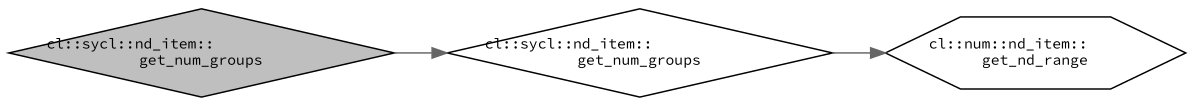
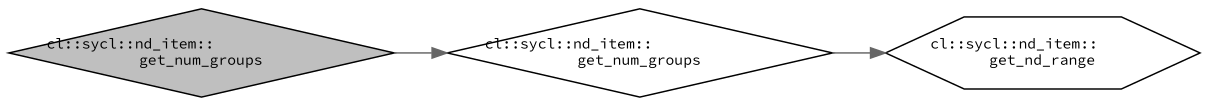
node "cl::num::nd_item:: get_nd_range": label "cl::num::nd_item:: get_nd_range" -> "cl::sycl::nd_item:: get_nd_range"
